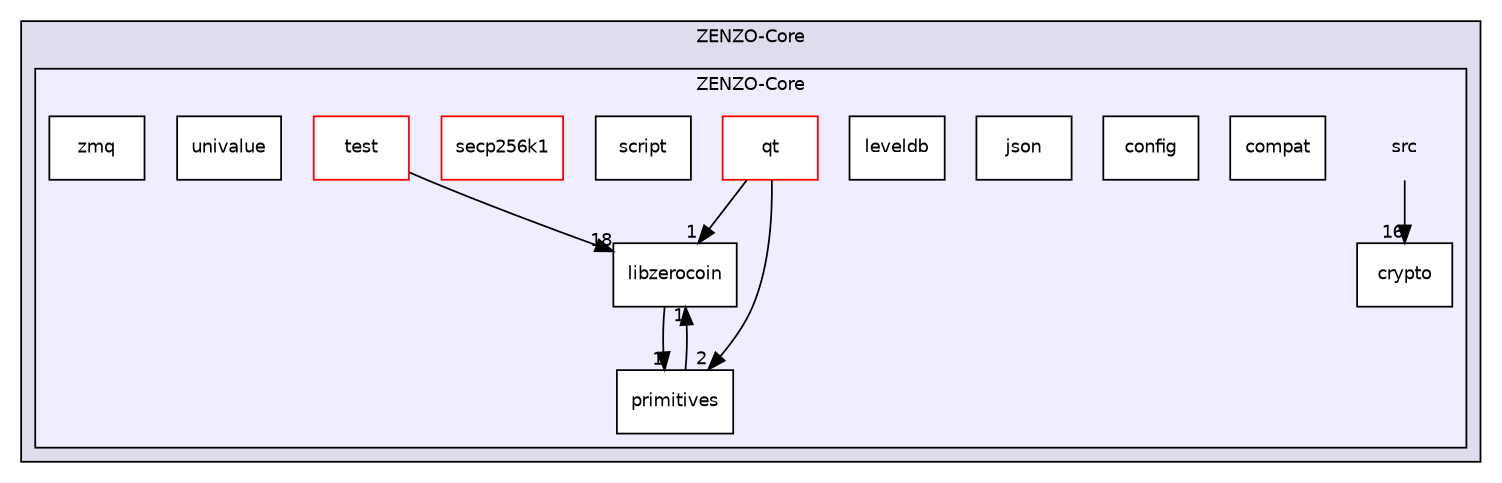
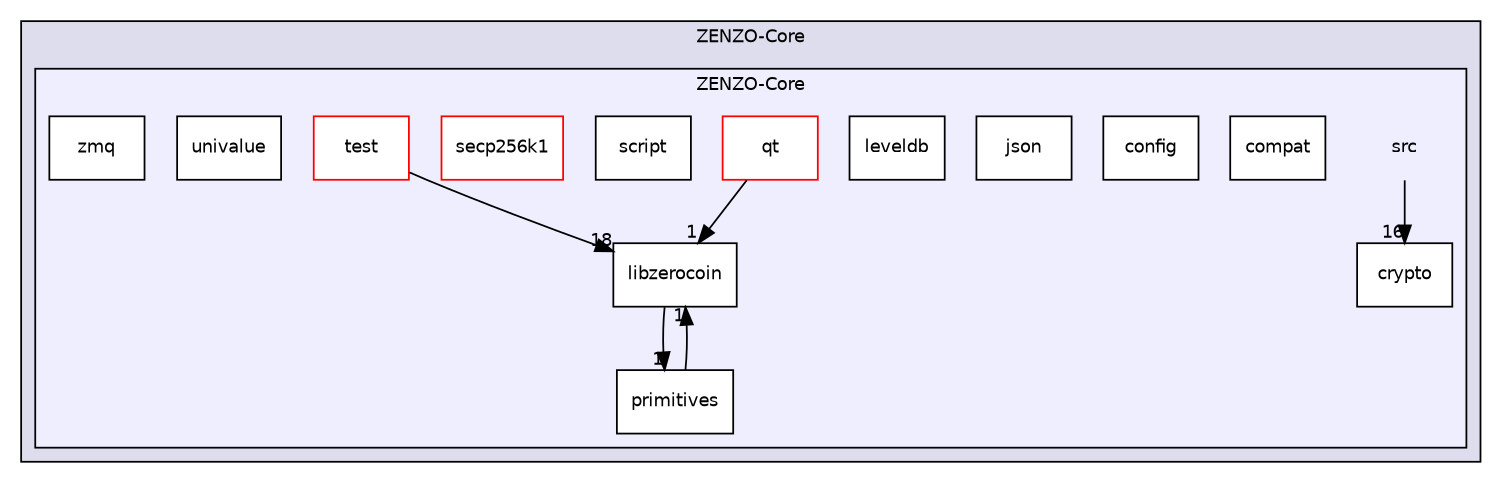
edge "qt" -> "primitives": removed
